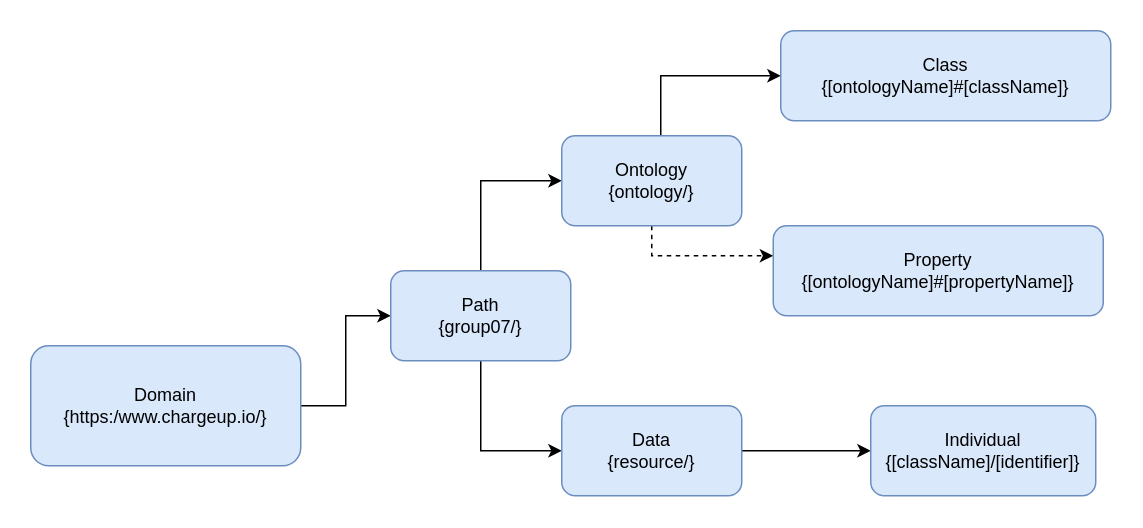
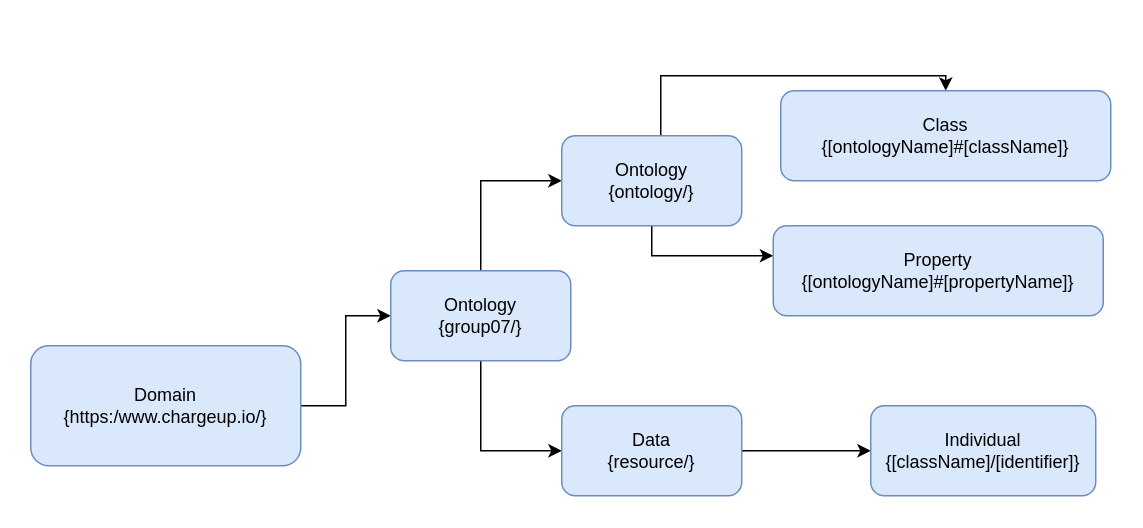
node "Class {[ontologyName]#[className]}": moved (946, 76) -> (946, 136)
edge "Ontology {ontology/}" -> "Property {[ontologyName]#[propertyName]}": style dashed -> solid
node "Path {group07/}": label "Path {group07/}" -> "Ontology {group07/}"
